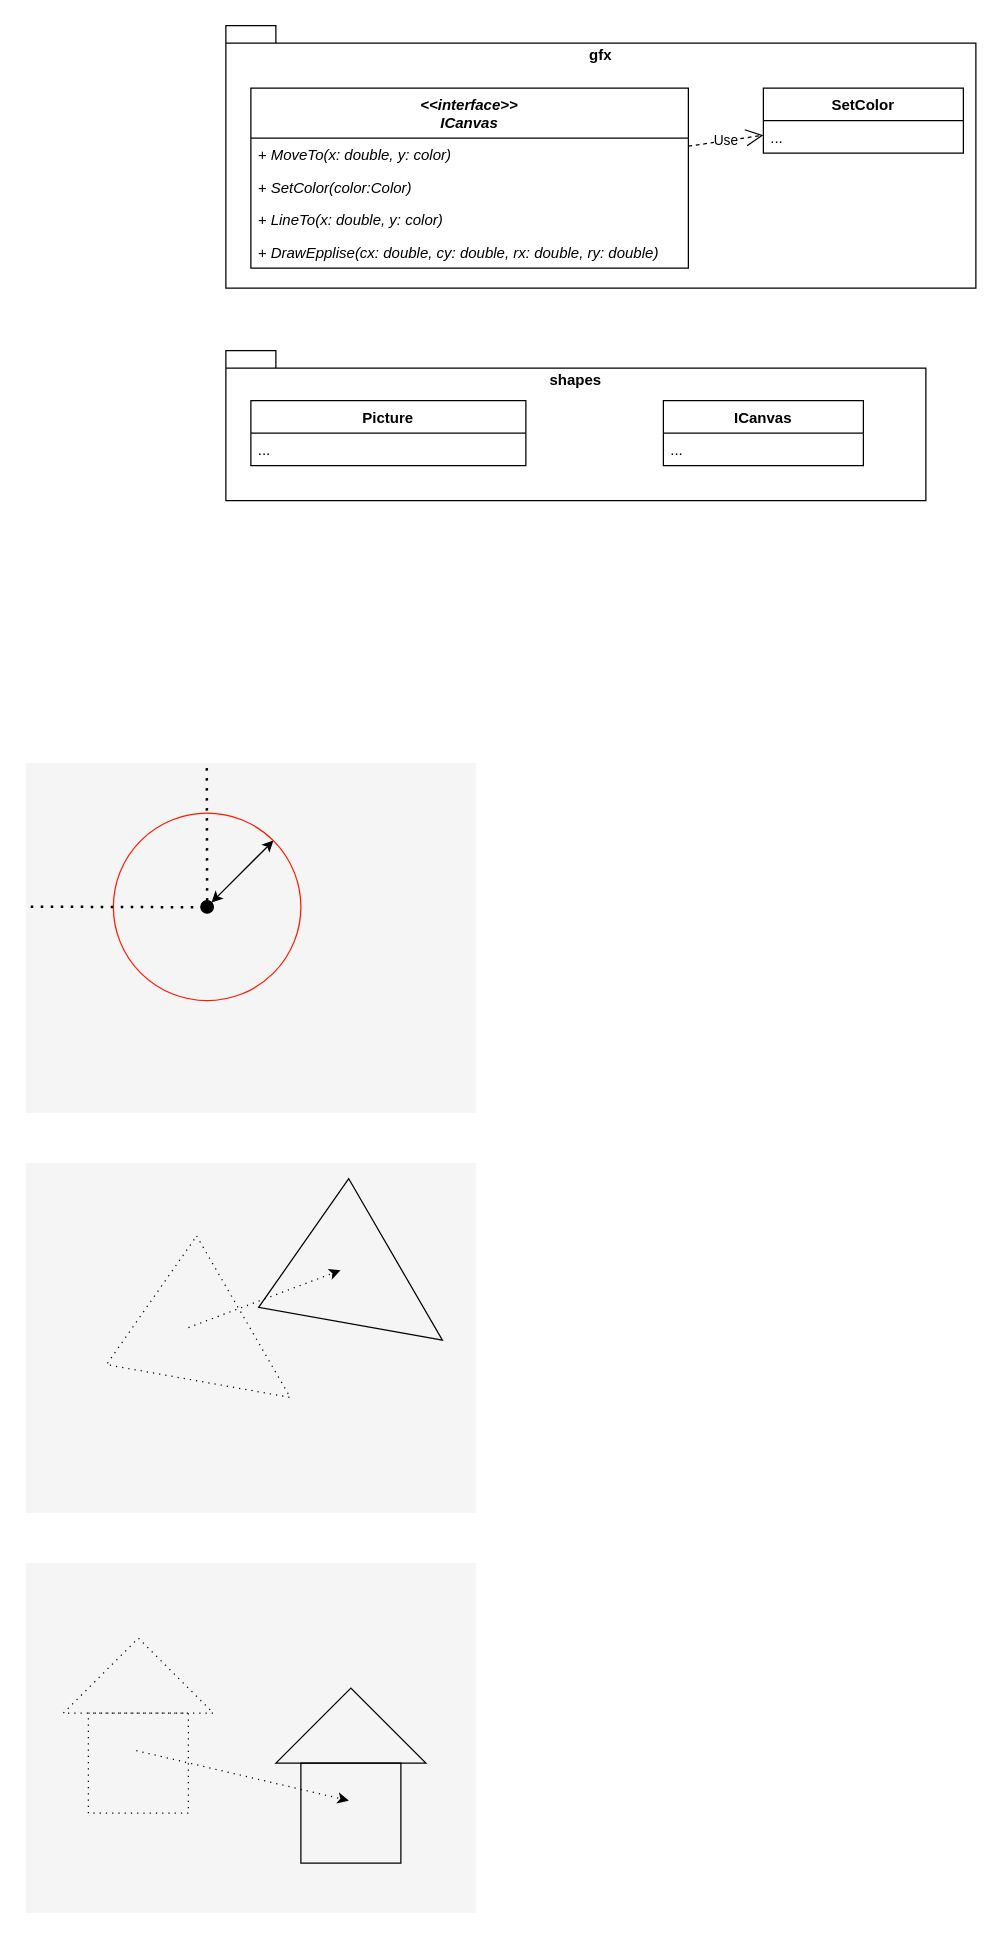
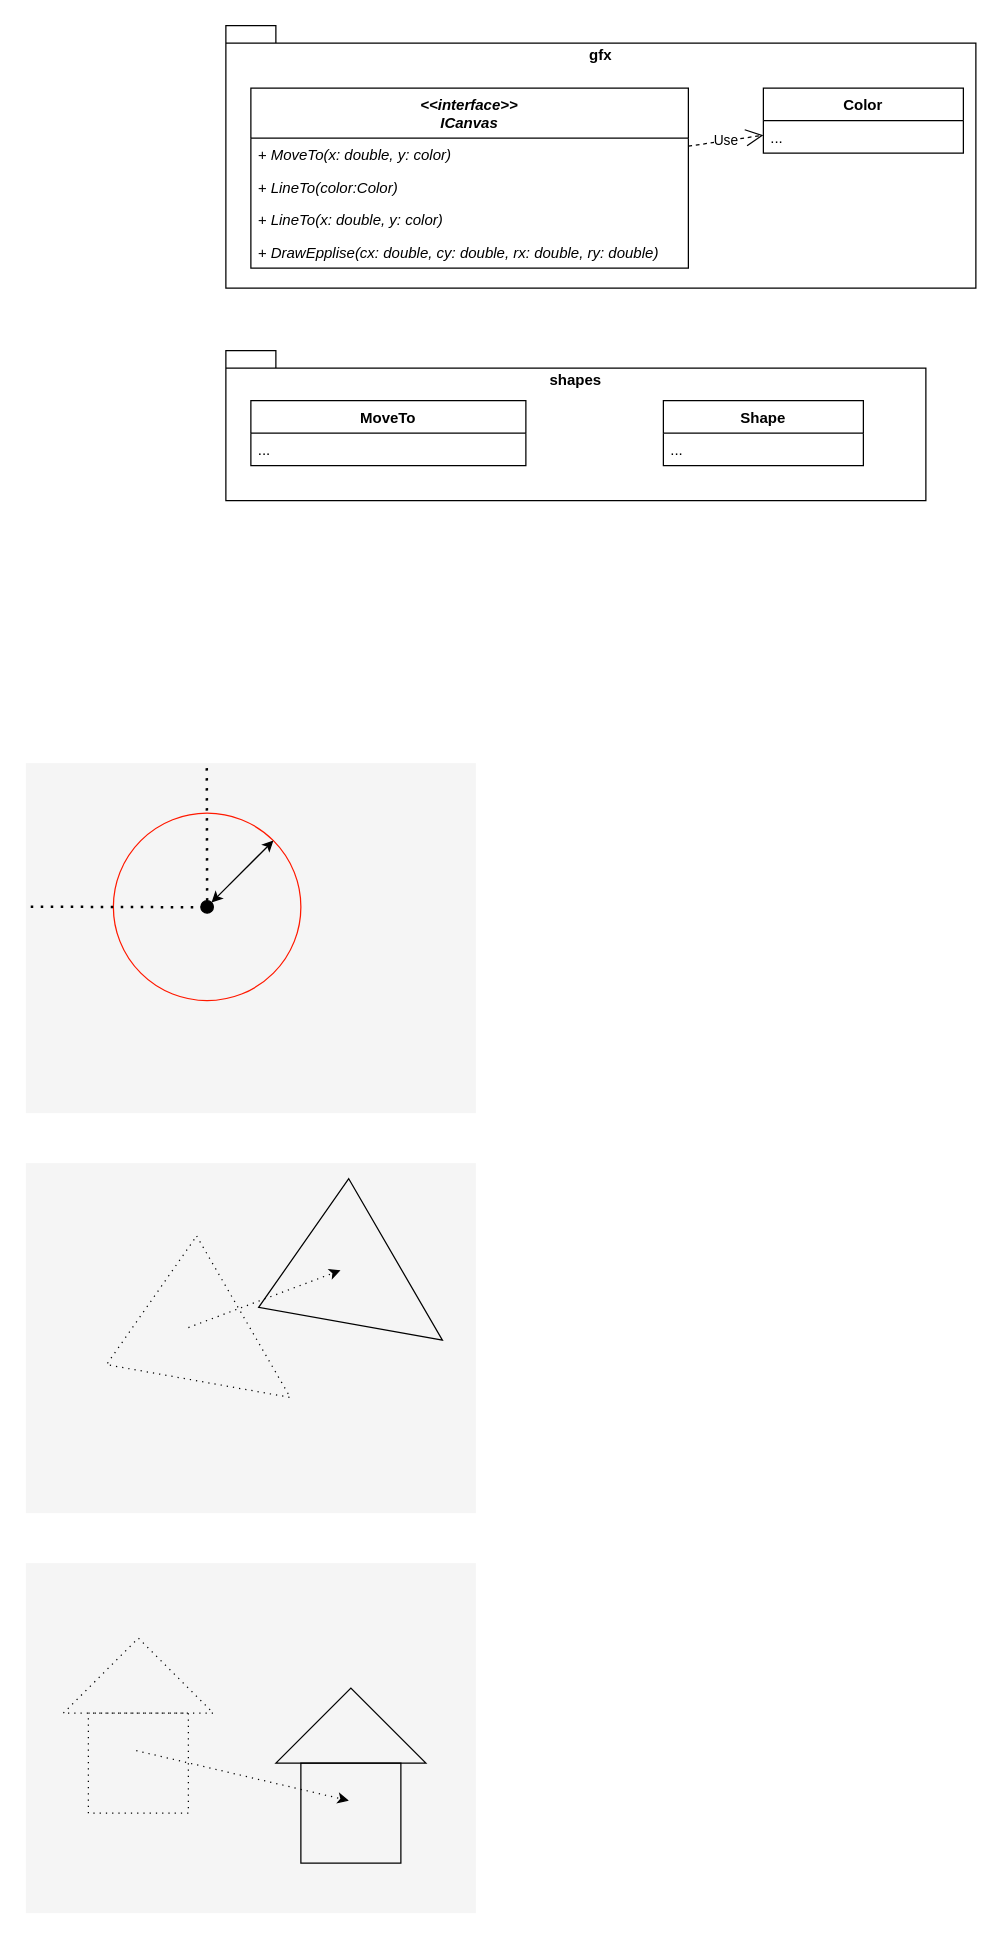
node "SetColor": label "SetColor" -> "Color"
node "+ SetColor(color:Color)": label "+ SetColor(color:Color)" -> "+ LineTo(color:Color)"
node "Picture": label "Picture" -> "MoveTo"
node "ICanvas": label "ICanvas" -> "Shape"
